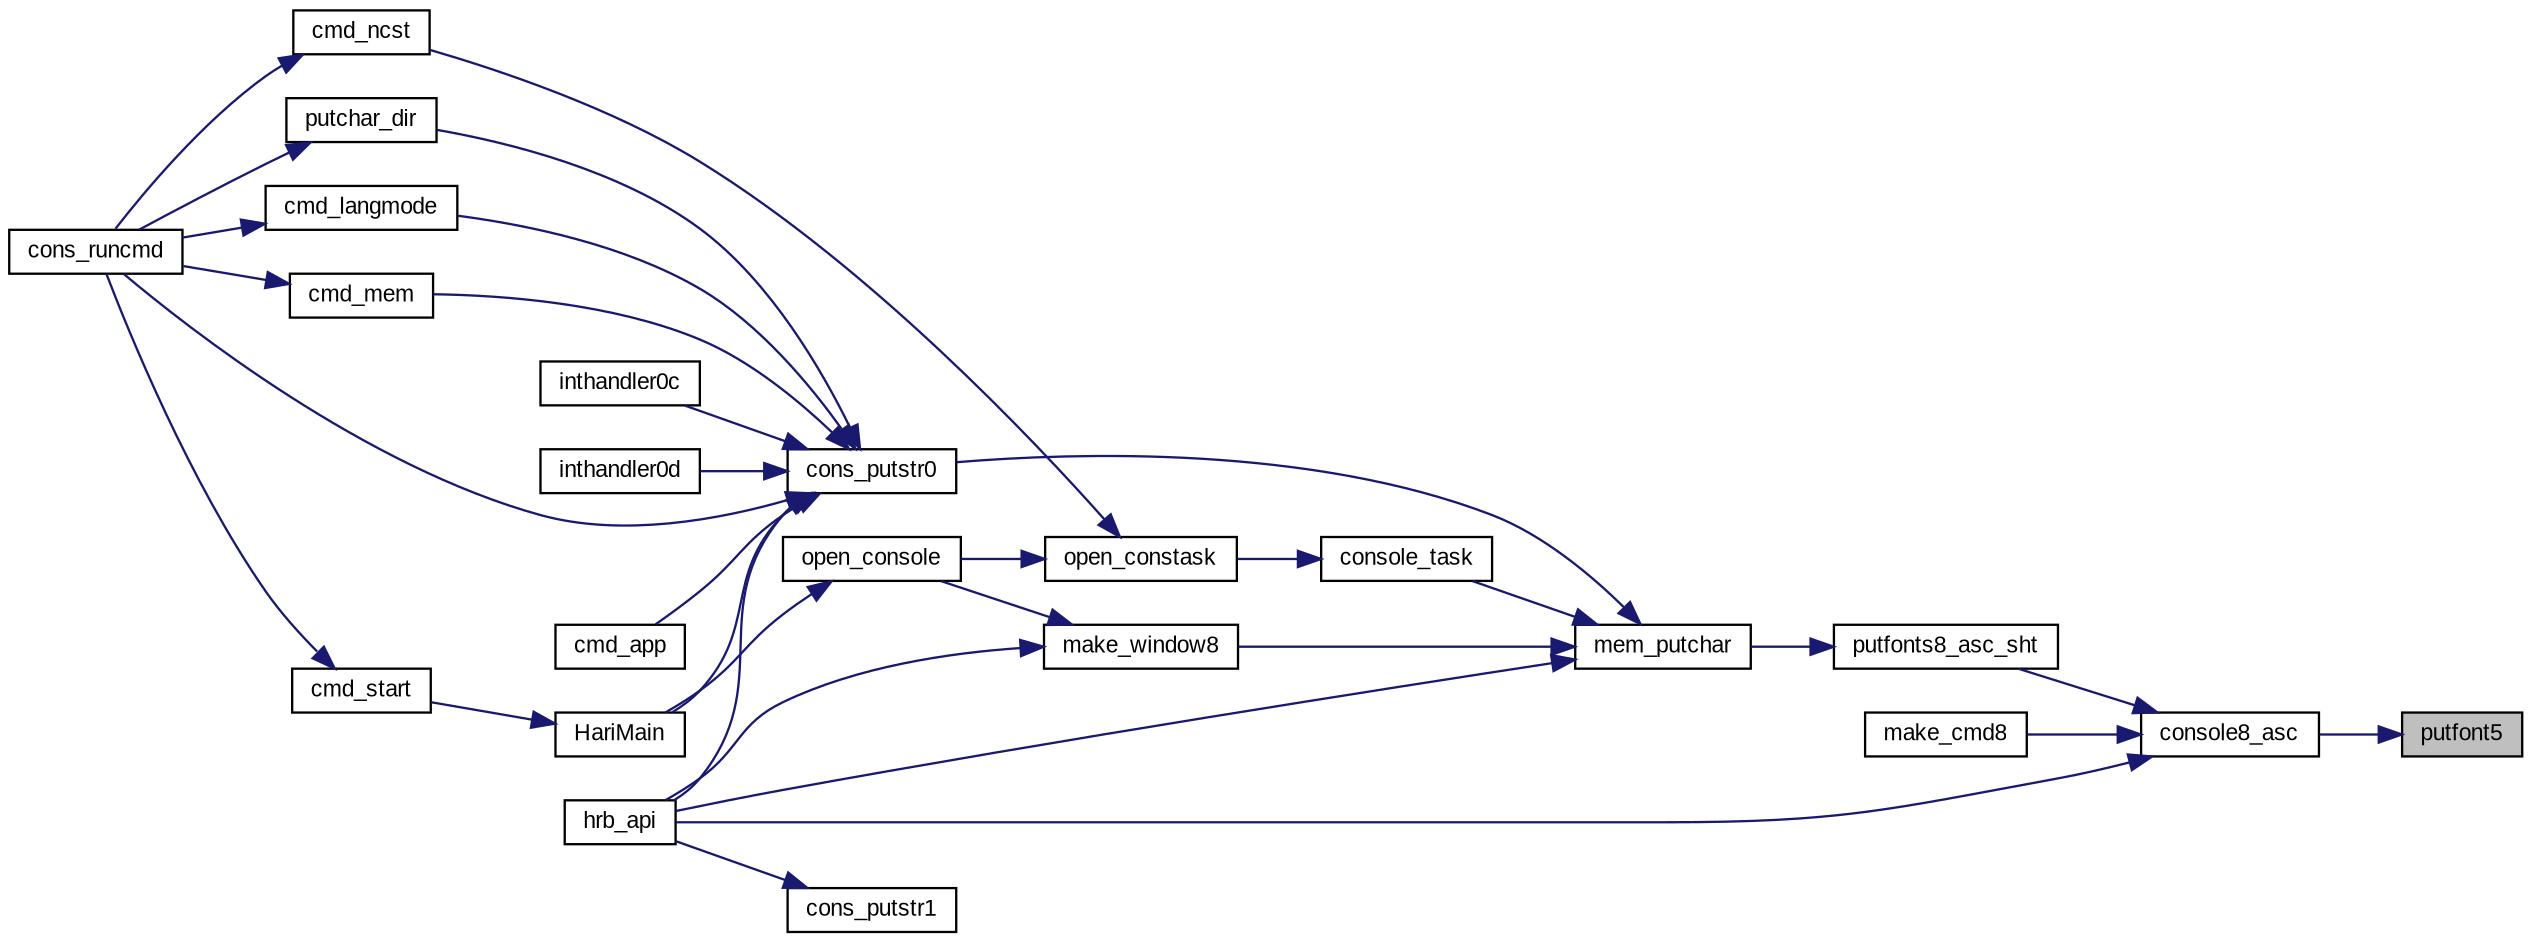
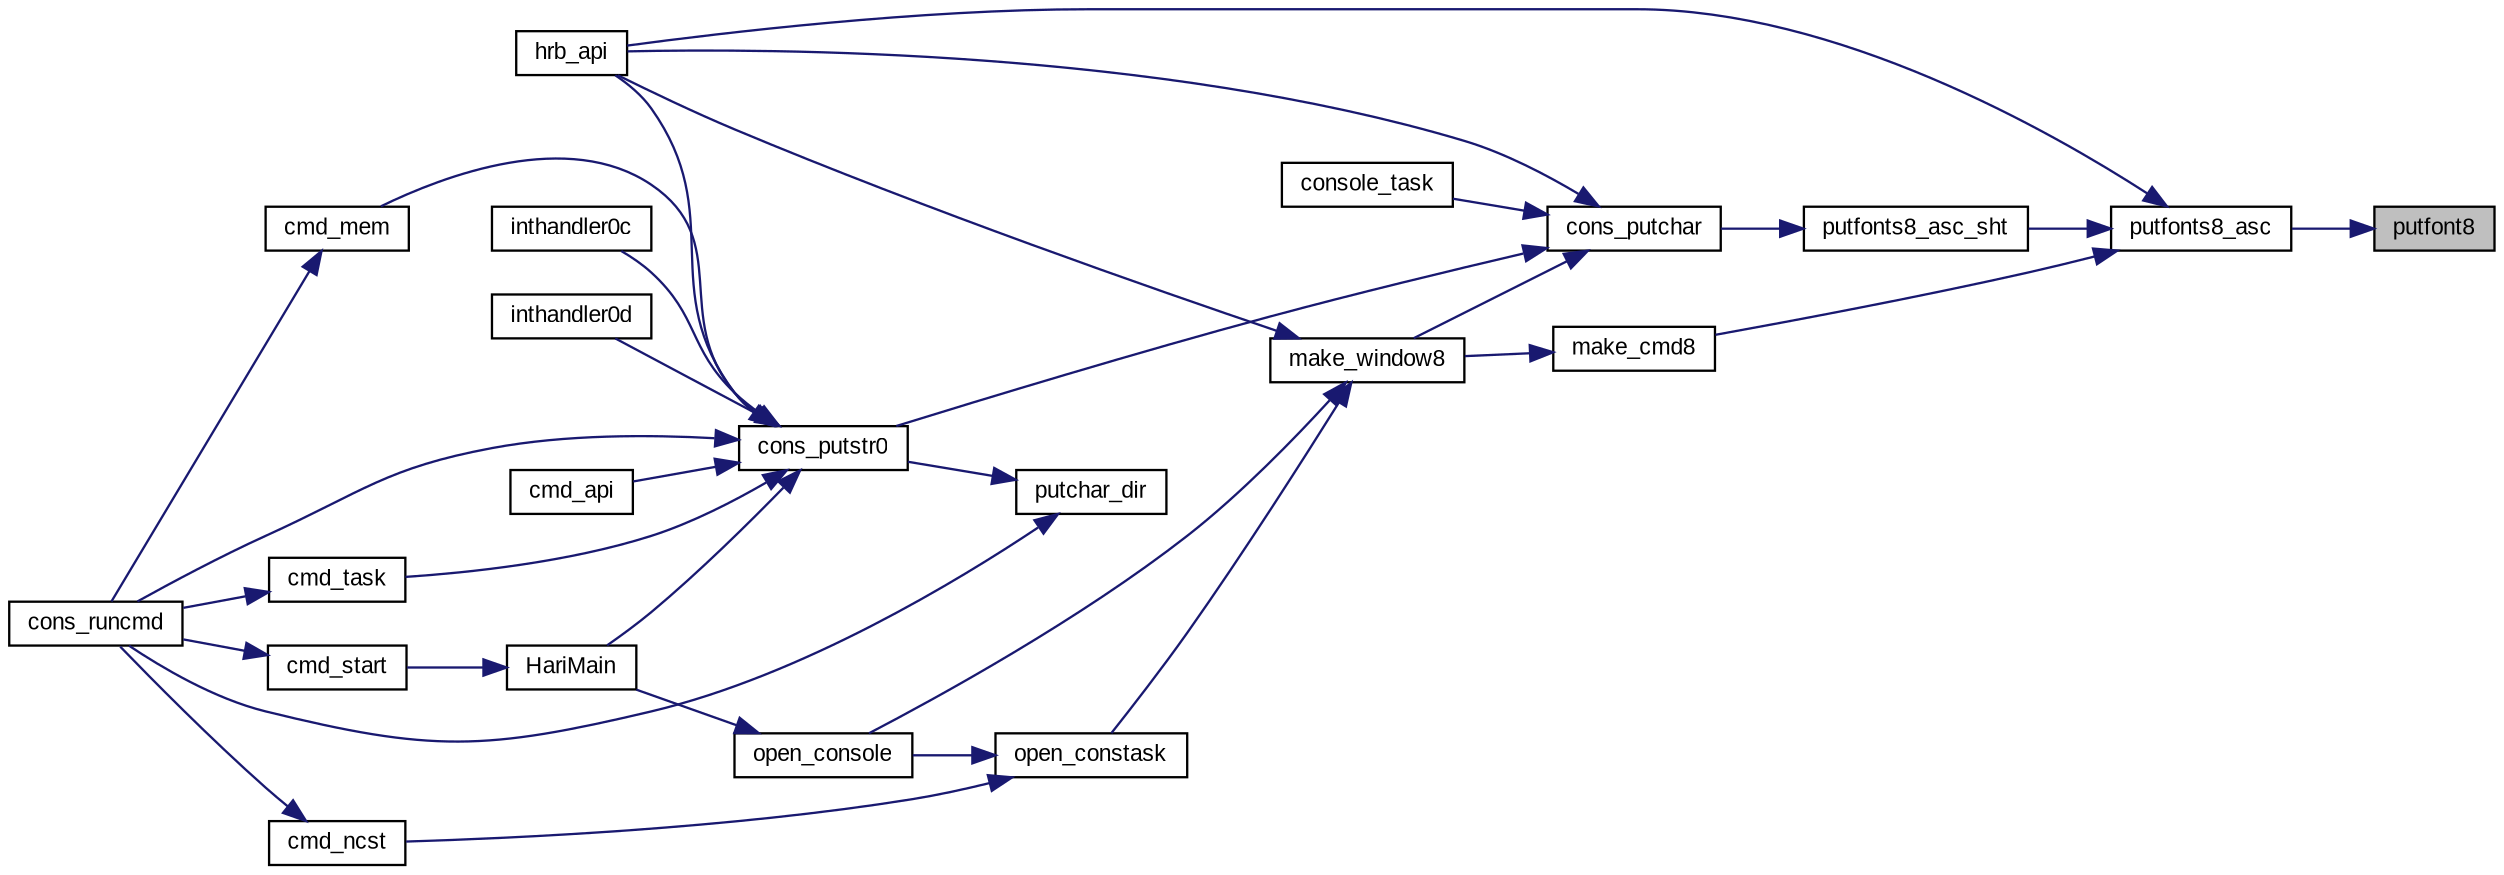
node "cmd_langmode": label "cmd_langmode" -> "cmd_task"
edge "putchar_dir" -> "cons_putstr0": reversed
edge "make_window8" -> "make_cmd8": added
edge "open_constask" -> "console_task": now "open_constask" -> "make_window8"
node "cmd_app": label "cmd_app" -> "cmd_api"
node "mem_putchar": label "mem_putchar" -> "cons_putchar"
node "console8_asc": label "console8_asc" -> "putfonts8_asc"
node "putfont5": label "putfont5" -> "putfont8"
node "cons_putstr1": removed
